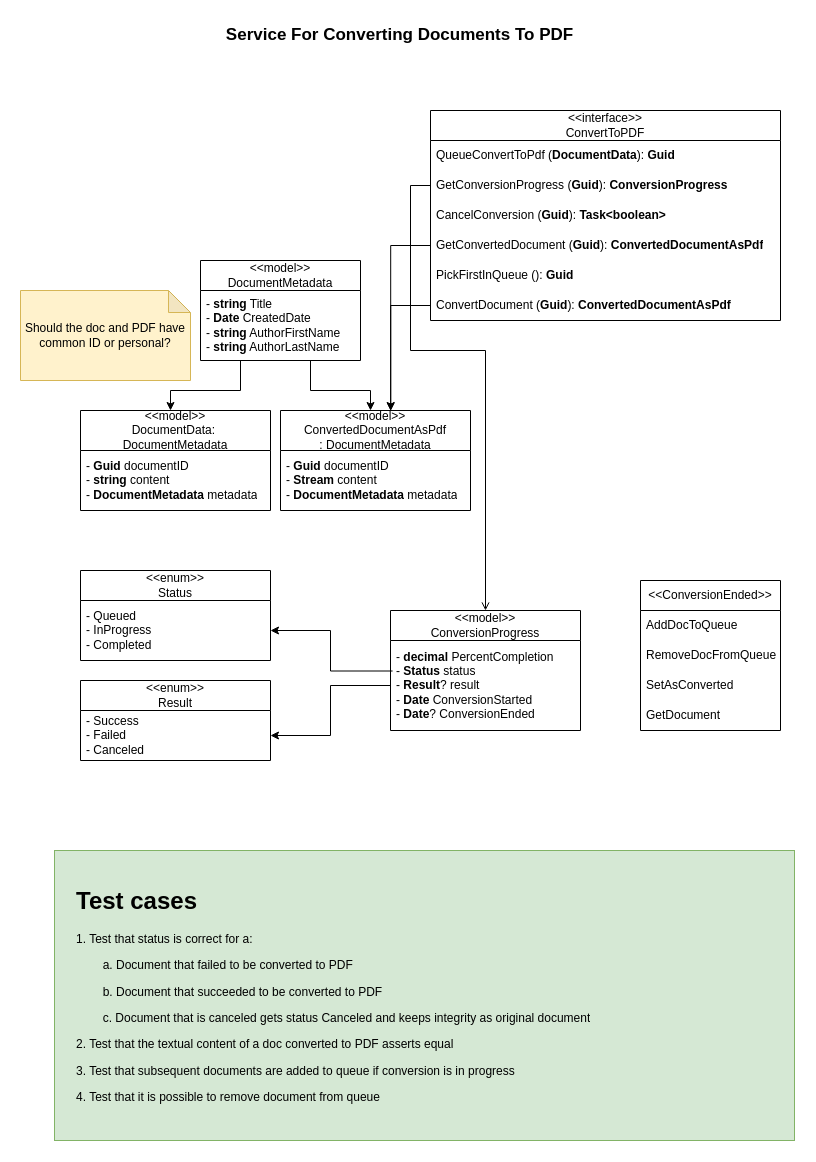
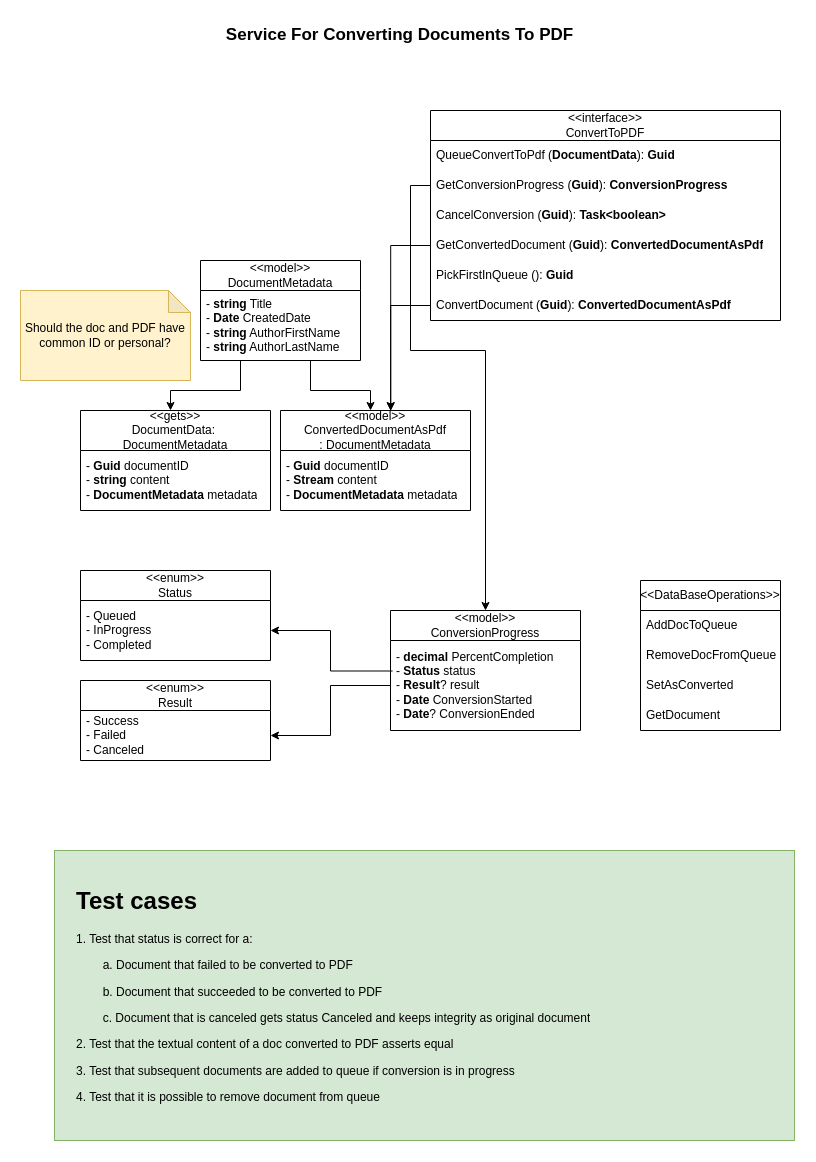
node "<<model>> DocumentData: DocumentMetadata": label "<<model>> DocumentData: DocumentMetadata" -> "<<gets>> DocumentData: DocumentMetadata"
node "<<ConversionEnded>>": label "<<ConversionEnded>>" -> "<<DataBaseOperations>>"
edge "GetConversionProgress (Guid): ConversionProgress" -> "<<model>> ConversionProgress": arrowhead open -> classic
